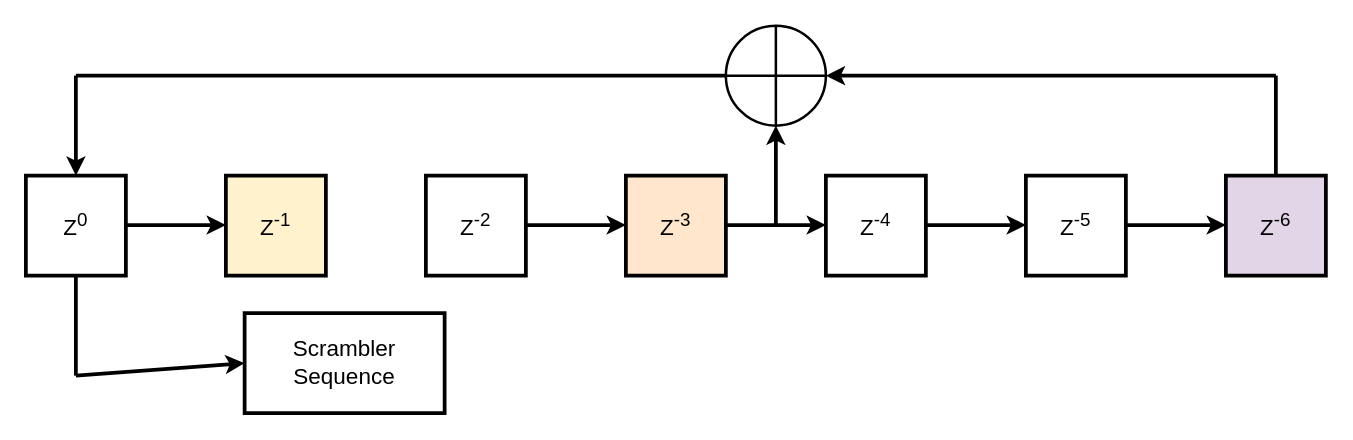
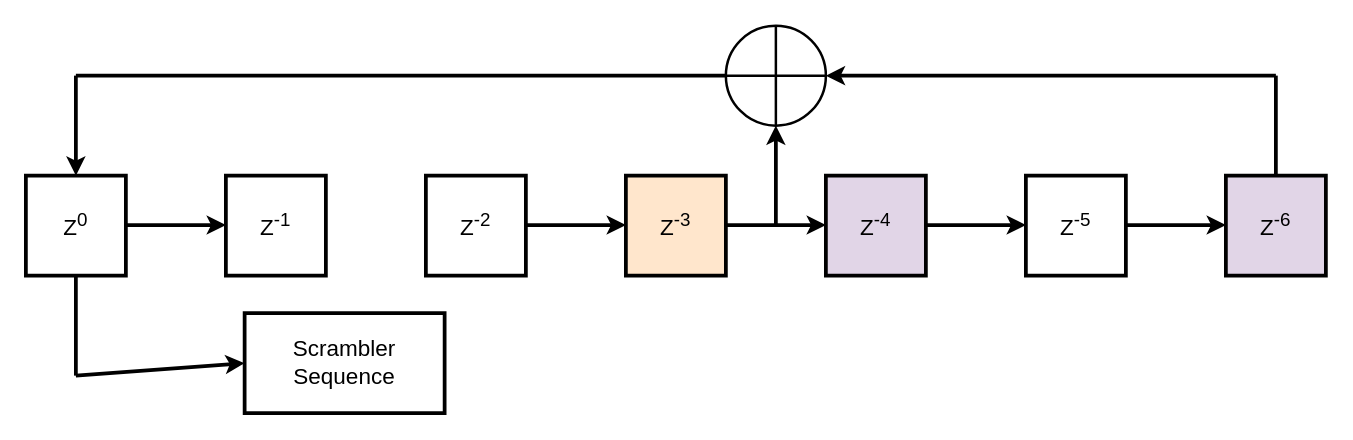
node "Z-1": fillcolor #fff2cc -> #ffffff
node "Z-4": fillcolor #ffffff -> #e1d5e7
